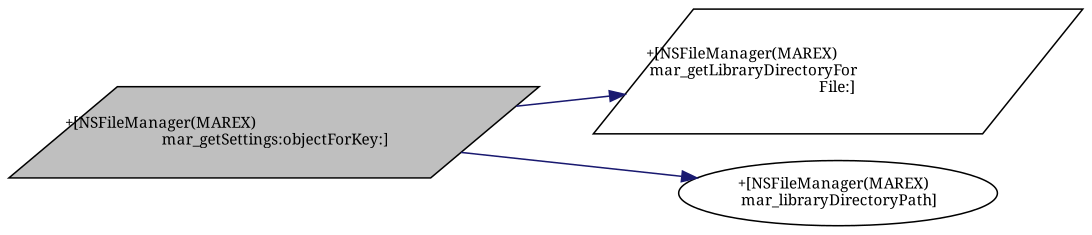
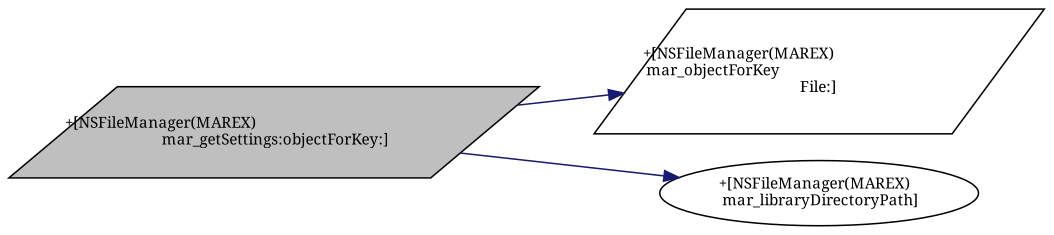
node "+[NSFileManager(MAREX) mar_getLibraryDirectoryFor File:]": label "+[NSFileManager(MAREX) mar_getLibraryDirectoryFor File:]" -> "+[NSFileManager(MAREX) mar_objectForKey File:]"
